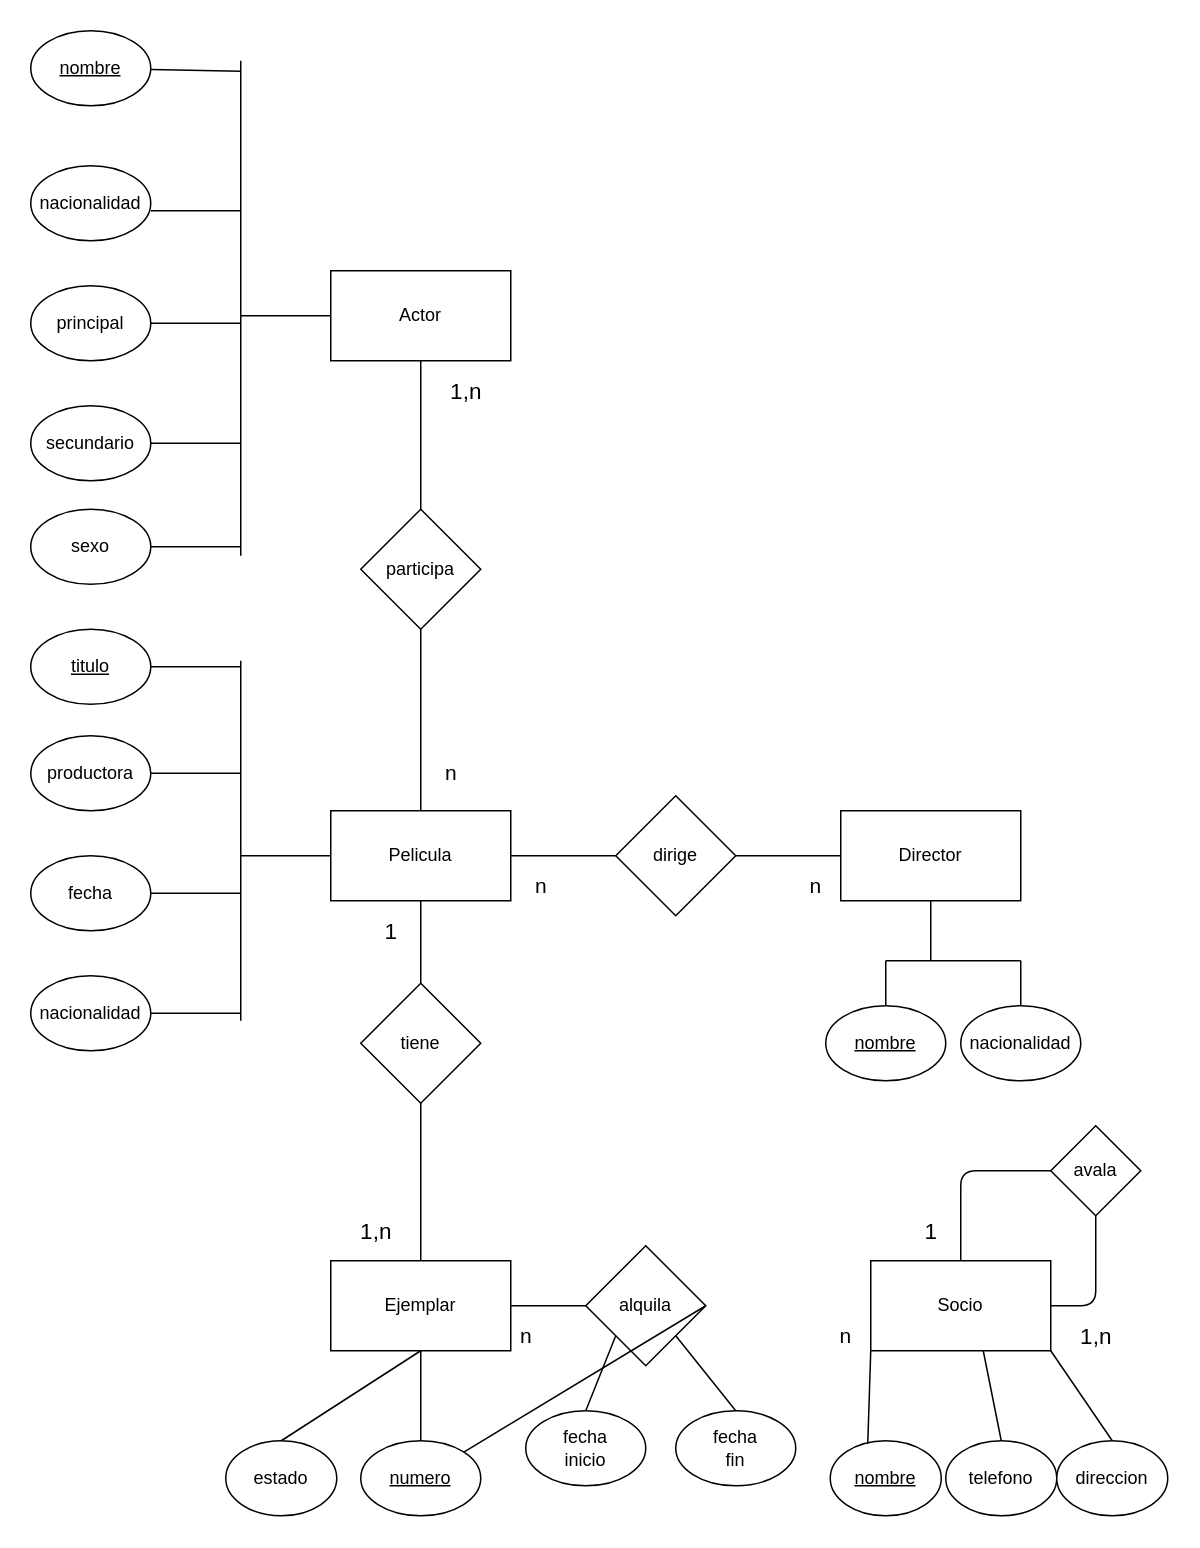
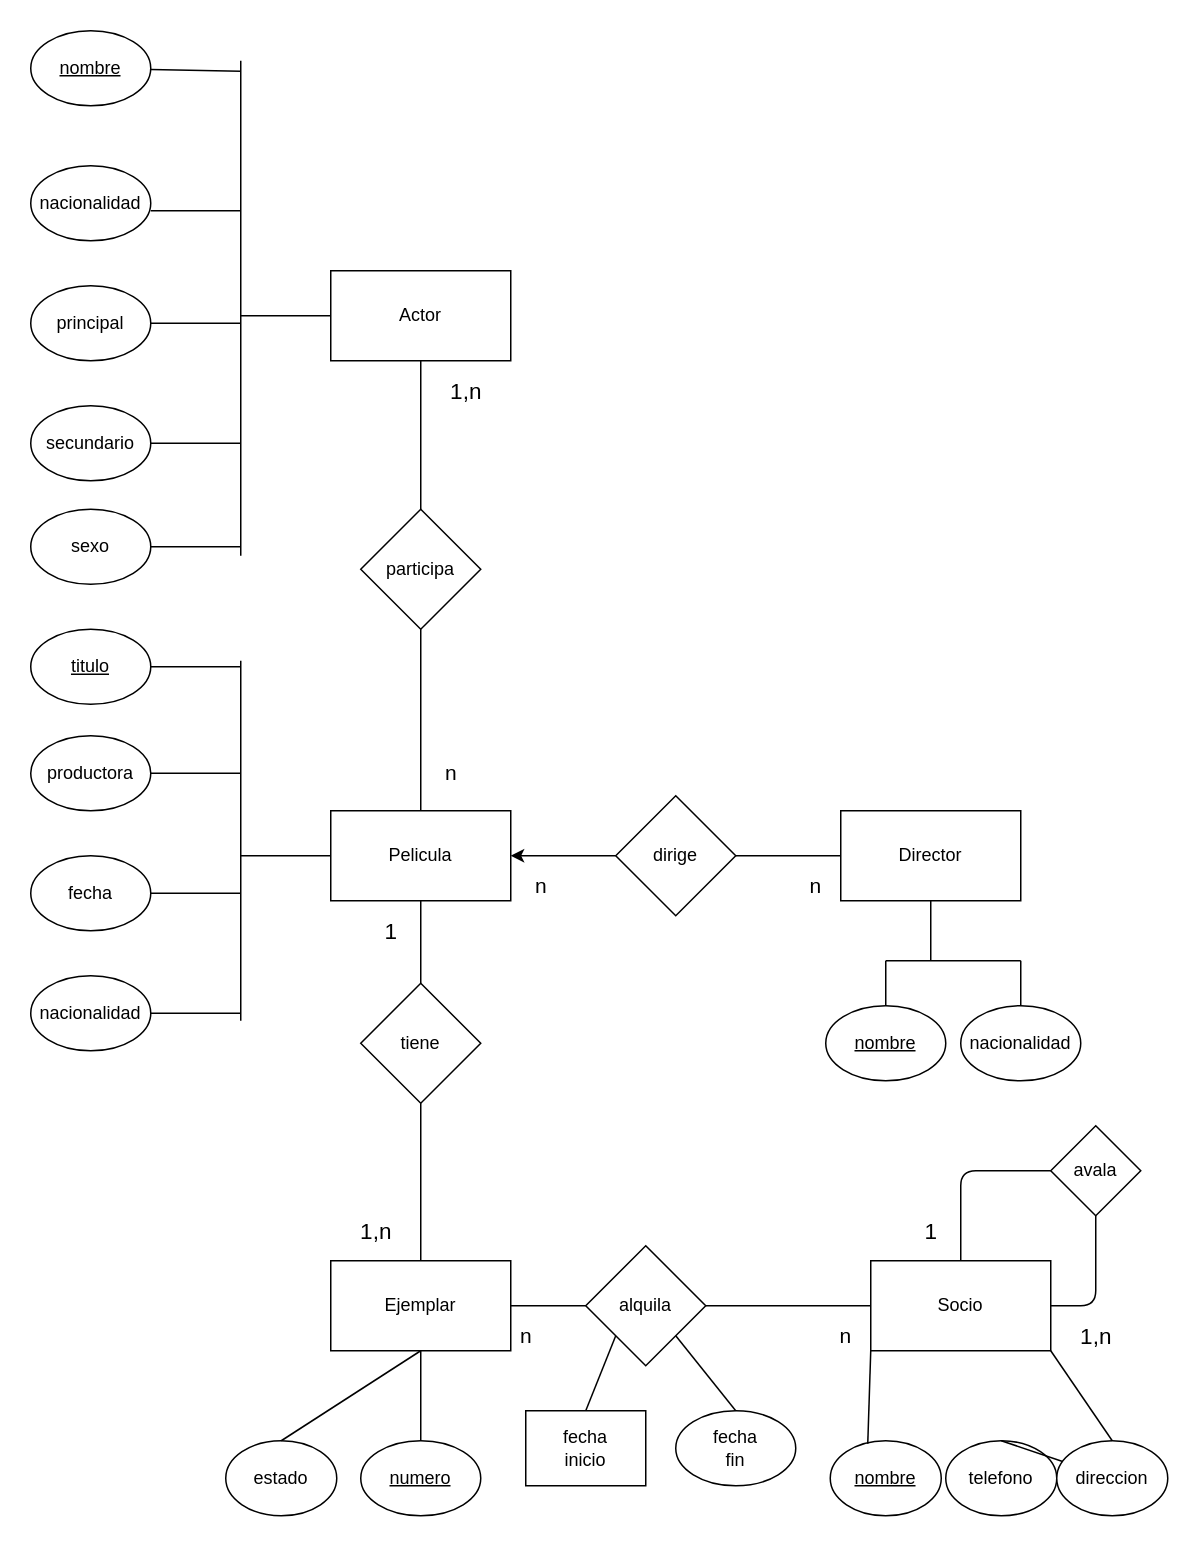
edge "Pelicula" -- "dirige": arrowhead none -> classic
edge "alquila" -- "numero": now "alquila" -- "Socio"
edge "Socio" -- "telefono": now "direccion" -- "telefono"
node "fecha inicio": shape ellipse -> rectangle
